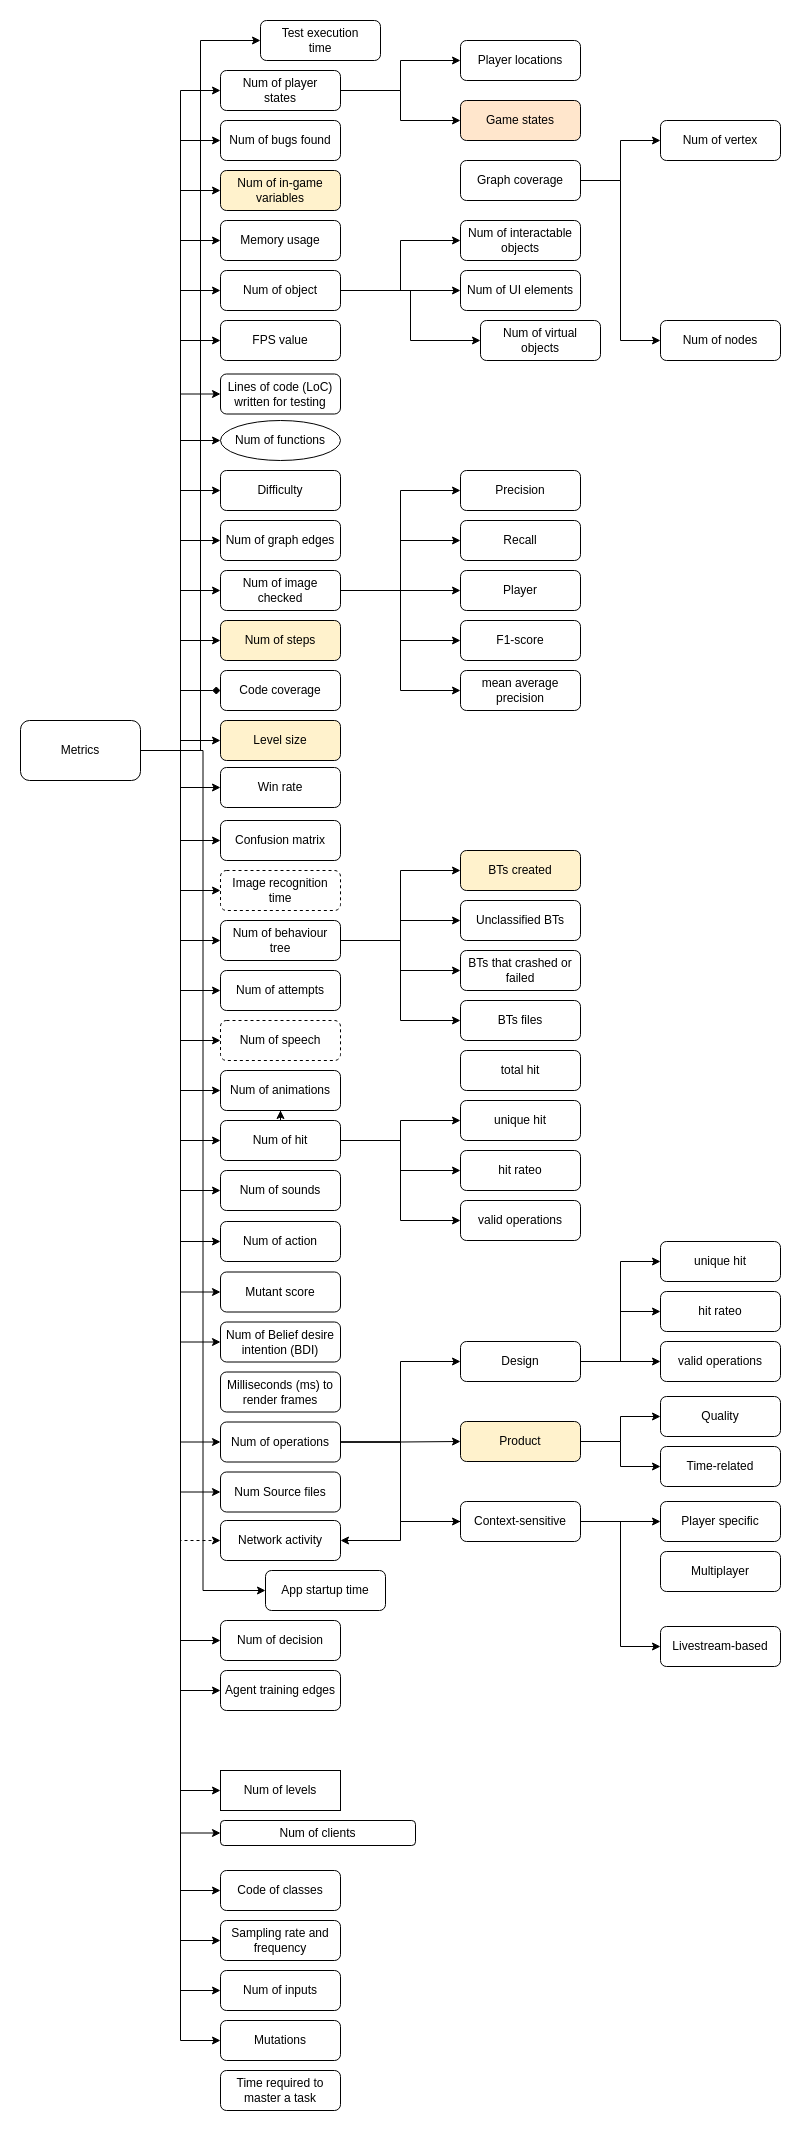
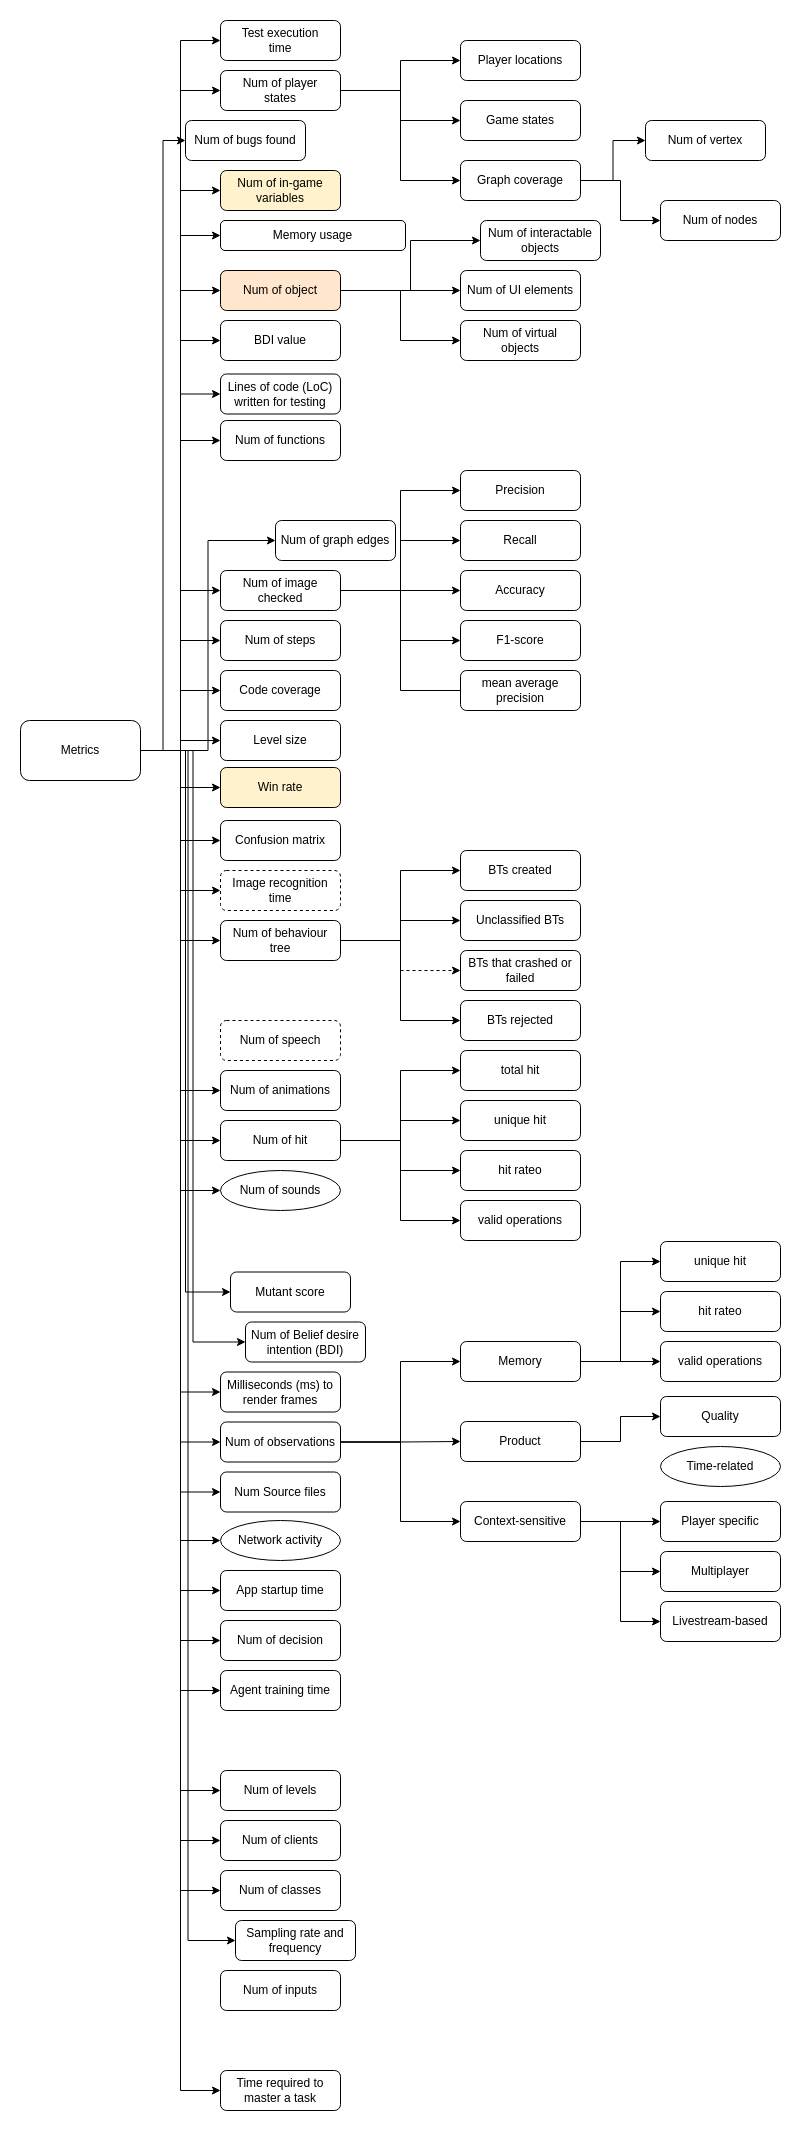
node "Test execution time": moved (321, 41) -> (281, 41)
node "Game states": fillcolor #ffe6cc -> #ffffff
node "Num of bugs found": moved (281, 141) -> (246, 141)
node "Num of vertex": moved (721, 141) -> (706, 141)
edge "Num of player states" -> "Graph coverage": added
node "Memory usage": size 120x40 -> 185x30
node "Num of interactable objects": moved (521, 241) -> (541, 241)
node "Num of object": fillcolor #ffffff -> #ffe6cc
node "FPS value": label "FPS value" -> "BDI value"
node "Num of virtual objects": moved (541, 341) -> (521, 341)
node "Num of nodes": moved (721, 341) -> (721, 221)
node "Num of functions": shape ellipse -> rounded rectangle
edge "Metrics" -> "Difficulty": removed
node "Difficulty": removed
node "Num of graph edges": moved (281, 541) -> (336, 541)
node "Player": label "Player" -> "Accuracy"
node "Num of steps": fillcolor #fff2cc -> #ffffff
edge "Metrics" -> "Code coverage": arrowhead diamond -> classic
edge "Num of image checked" -> "mean average precision": arrowhead classic -> none
node "Level size": fillcolor #fff2cc -> #ffffff
node "Win rate": fillcolor #ffffff -> #fff2cc
node "BTs created": fillcolor #fff2cc -> #ffffff
edge "Num of behaviour tree" -> "BTs that crashed or failed": style solid -> dashed
edge "Metrics" -> "Num of attempts": removed
node "Num of attempts": removed
node "BTs files": label "BTs files" -> "BTs rejected"
edge "Metrics" -> "Num of speech": removed
edge "Num of hit" -> "Num of animations": now "Num of hit" -> "total hit"
node "Num of sounds": shape rounded rectangle -> ellipse
edge "Metrics" -> "Num of action": removed
node "Num of action": removed
node "Mutant score": moved (281, 1292) -> (291, 1292)
node "Num of Belief desire intention (BDI)": moved (281, 1342) -> (306, 1342)
node "Design": label "Design" -> "Memory"
edge "Metrics" -> "Milliseconds (ms) to render frames": added
node "Product": fillcolor #fff2cc -> #ffffff
node "Num of operations": label "Num of operations" -> "Num of observations"
edge "Product" -> "Time-related": removed
node "Time-related": shape rounded rectangle -> ellipse
edge "Metrics" -> "Network activity": style dashed -> solid
node "Network activity": shape rounded rectangle -> ellipse
edge "Context-sensitive" -> "Network activity": now "Context-sensitive" -> "Multiplayer"
node "App startup time": moved (326, 1591) -> (281, 1591)
node "Livestream-based": moved (721, 1647) -> (721, 1622)
node "Agent training edges": label "Agent training edges" -> "Agent training time"
node "Num of levels": shape rectangle -> rounded rectangle
node "Num of clients": size 195x25 -> 120x40
node "Code of classes": label "Code of classes" -> "Num of classes"
node "Sampling rate and frequency": moved (281, 1941) -> (296, 1941)
edge "Metrics" -> "Num of inputs": removed
edge "Metrics" -> "Mutations": removed
node "Mutations": removed
edge "Metrics" -> "Time required to master a task": added
